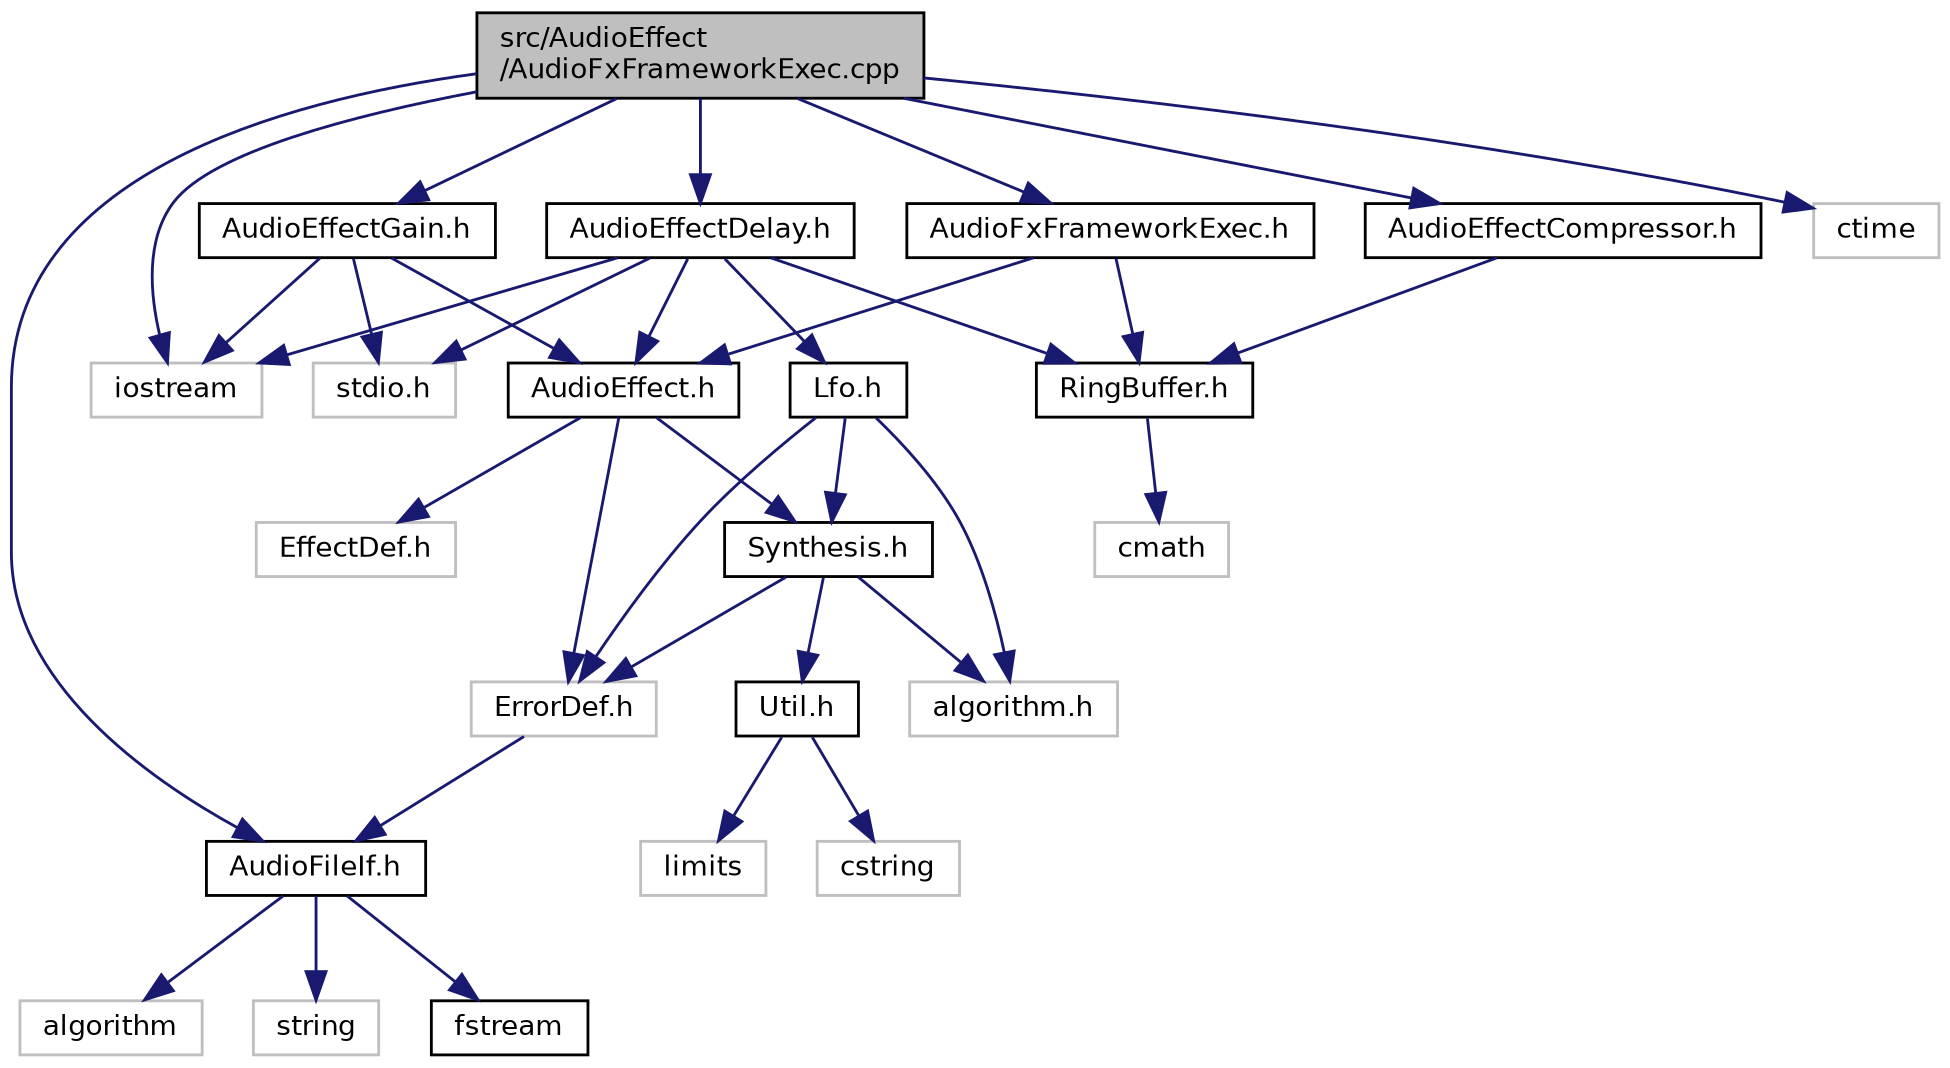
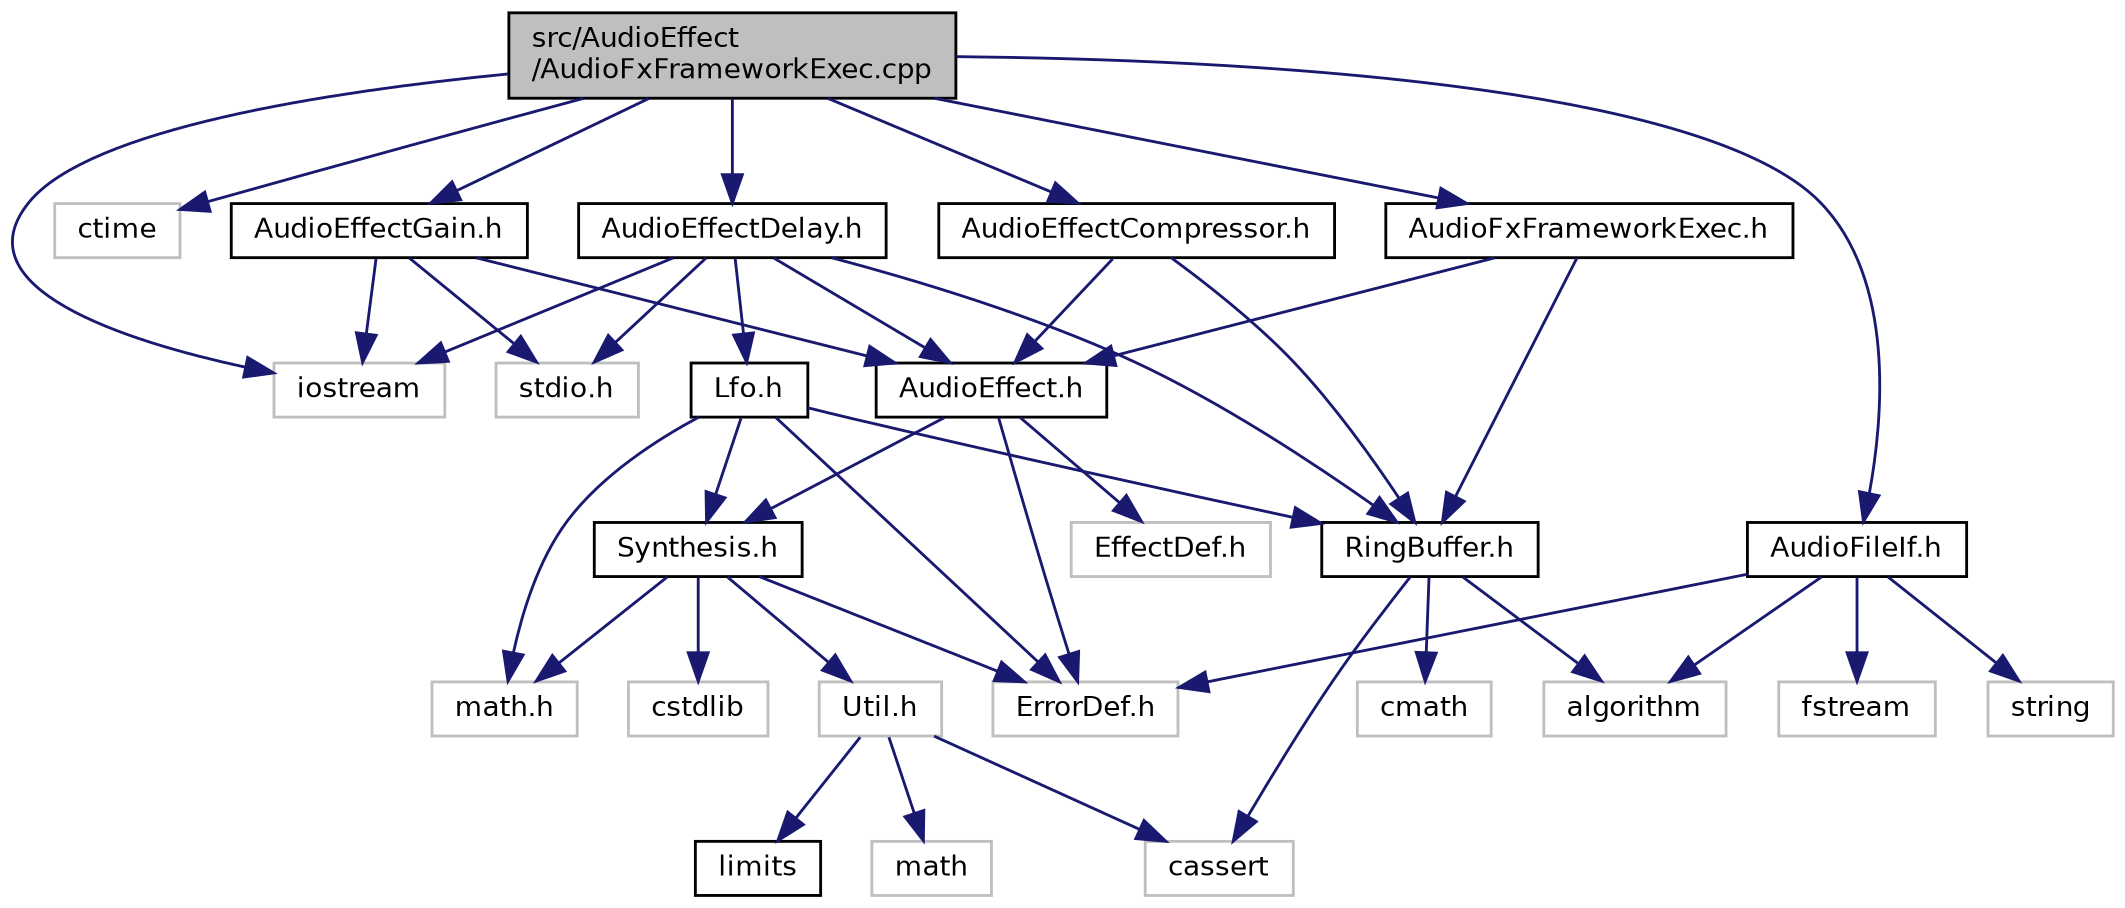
edge "AudioEffectCompressor.h" -> "AudioEffect.h": added
edge "Lfo.h" -> "RingBuffer.h": added
edge "RingBuffer.h" -> "algorithm": added
node "cstdlib": added
node "Util.h": color black -> grey75
node "algorithm.h": label "algorithm.h" -> "math.h"
edge "ErrorDef.h" -> "AudioFileIf.h": reversed
node "limits": color grey75 -> black
node "cstring": label "cstring" -> "math"
node "cassert": added
node "fstream": color black -> grey75
